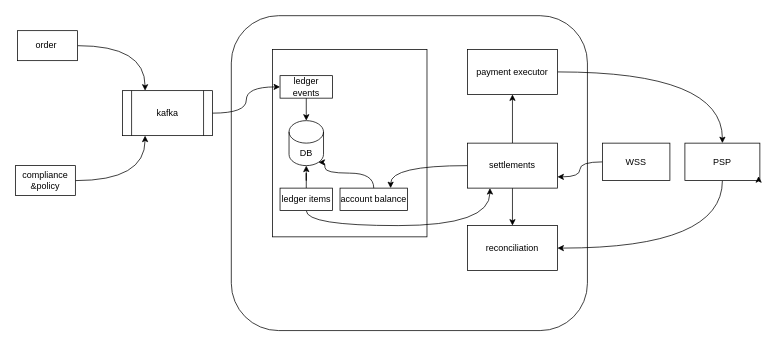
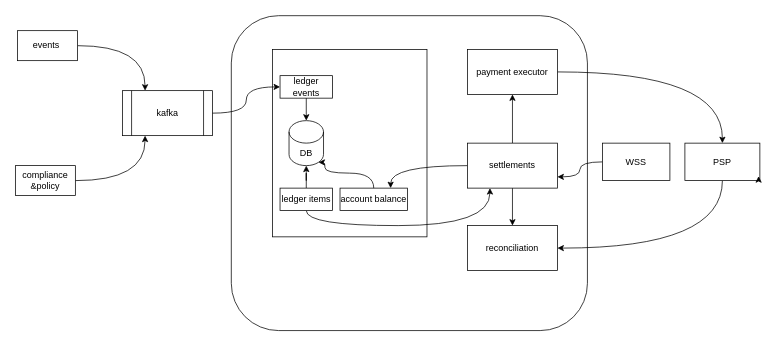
node "order": label "order" -> "events"
